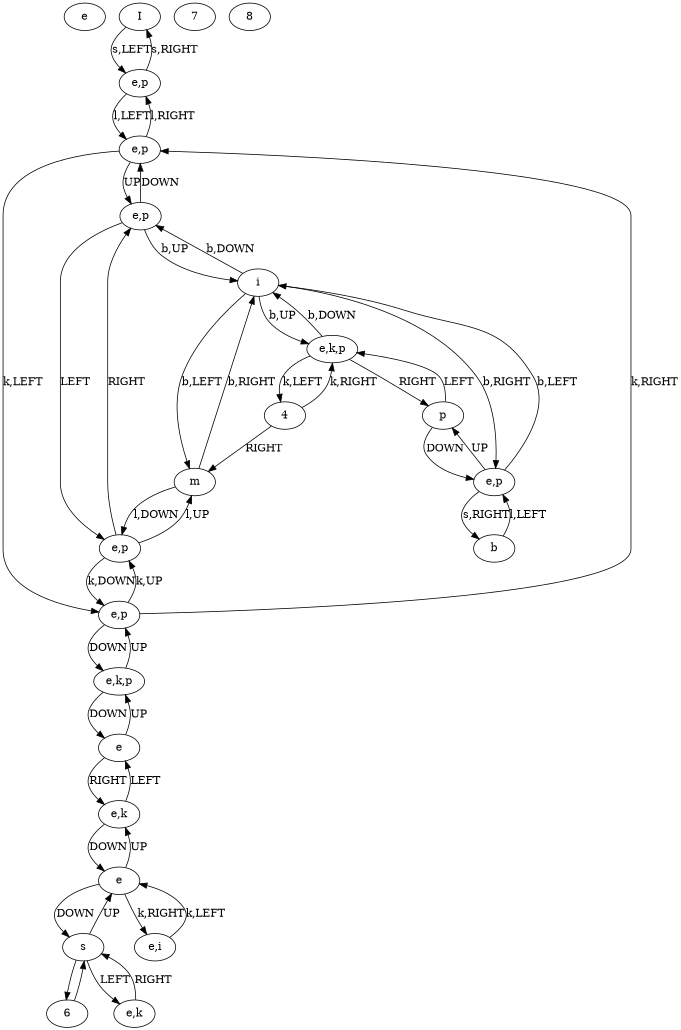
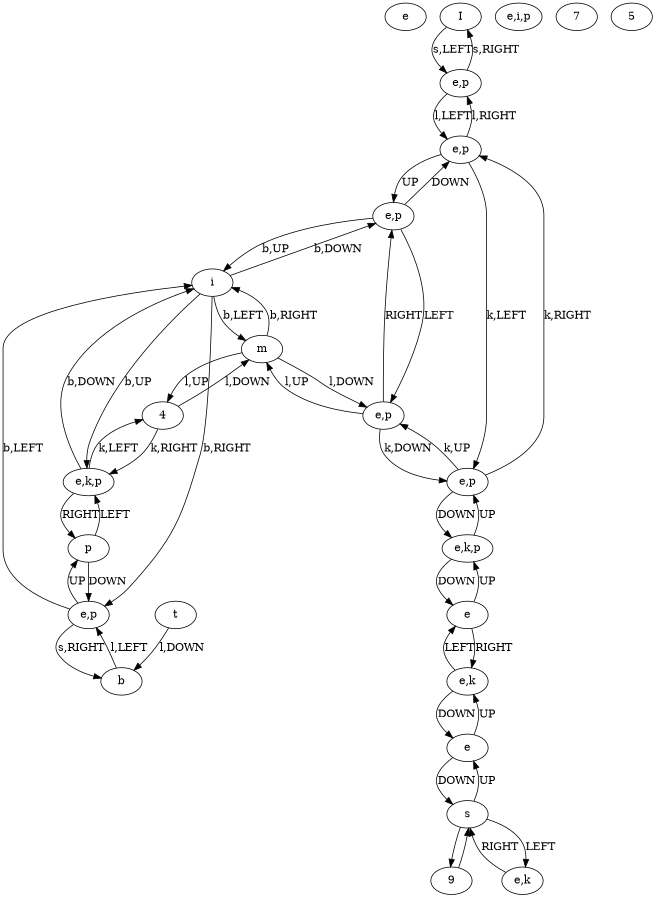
node "8": removed
node "e,i,p": added
node "5": added
edge "m" -> "4": added, label "l,UP"
edge "4" -> "m": label "RIGHT" -> "l,DOWN"
node "t": added
node "e,i": removed
node "6": label "6" -> "9"
